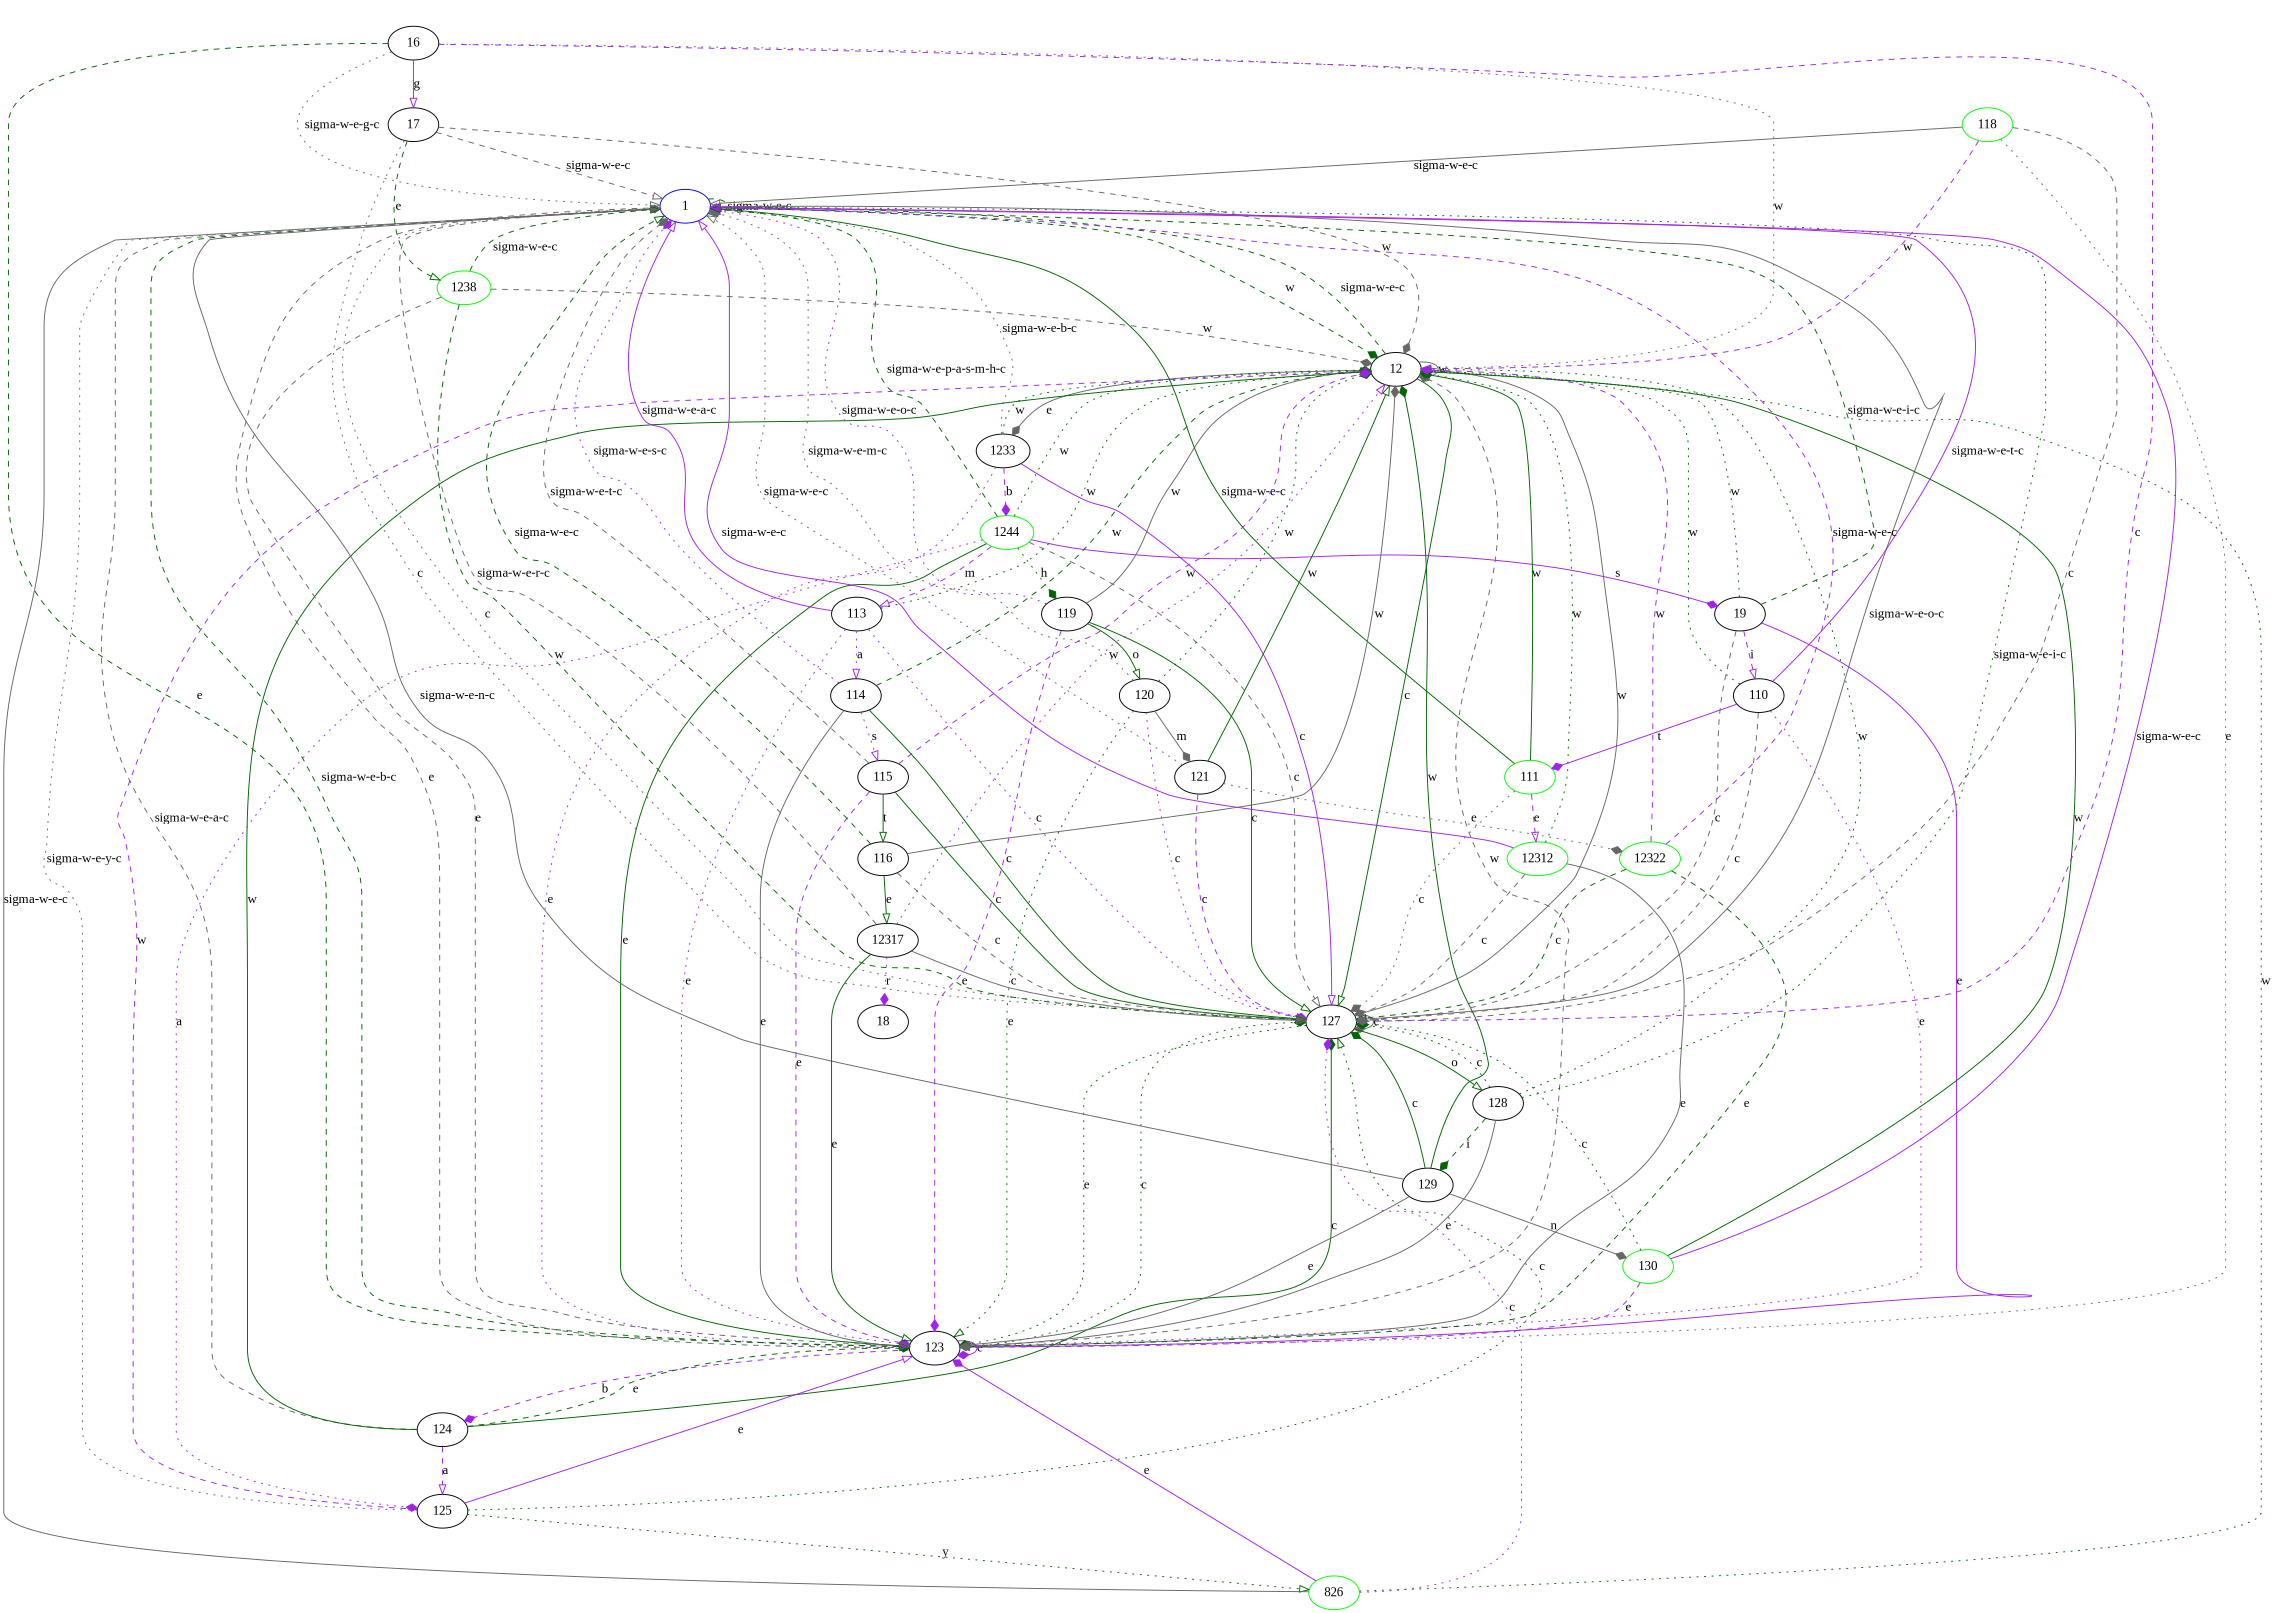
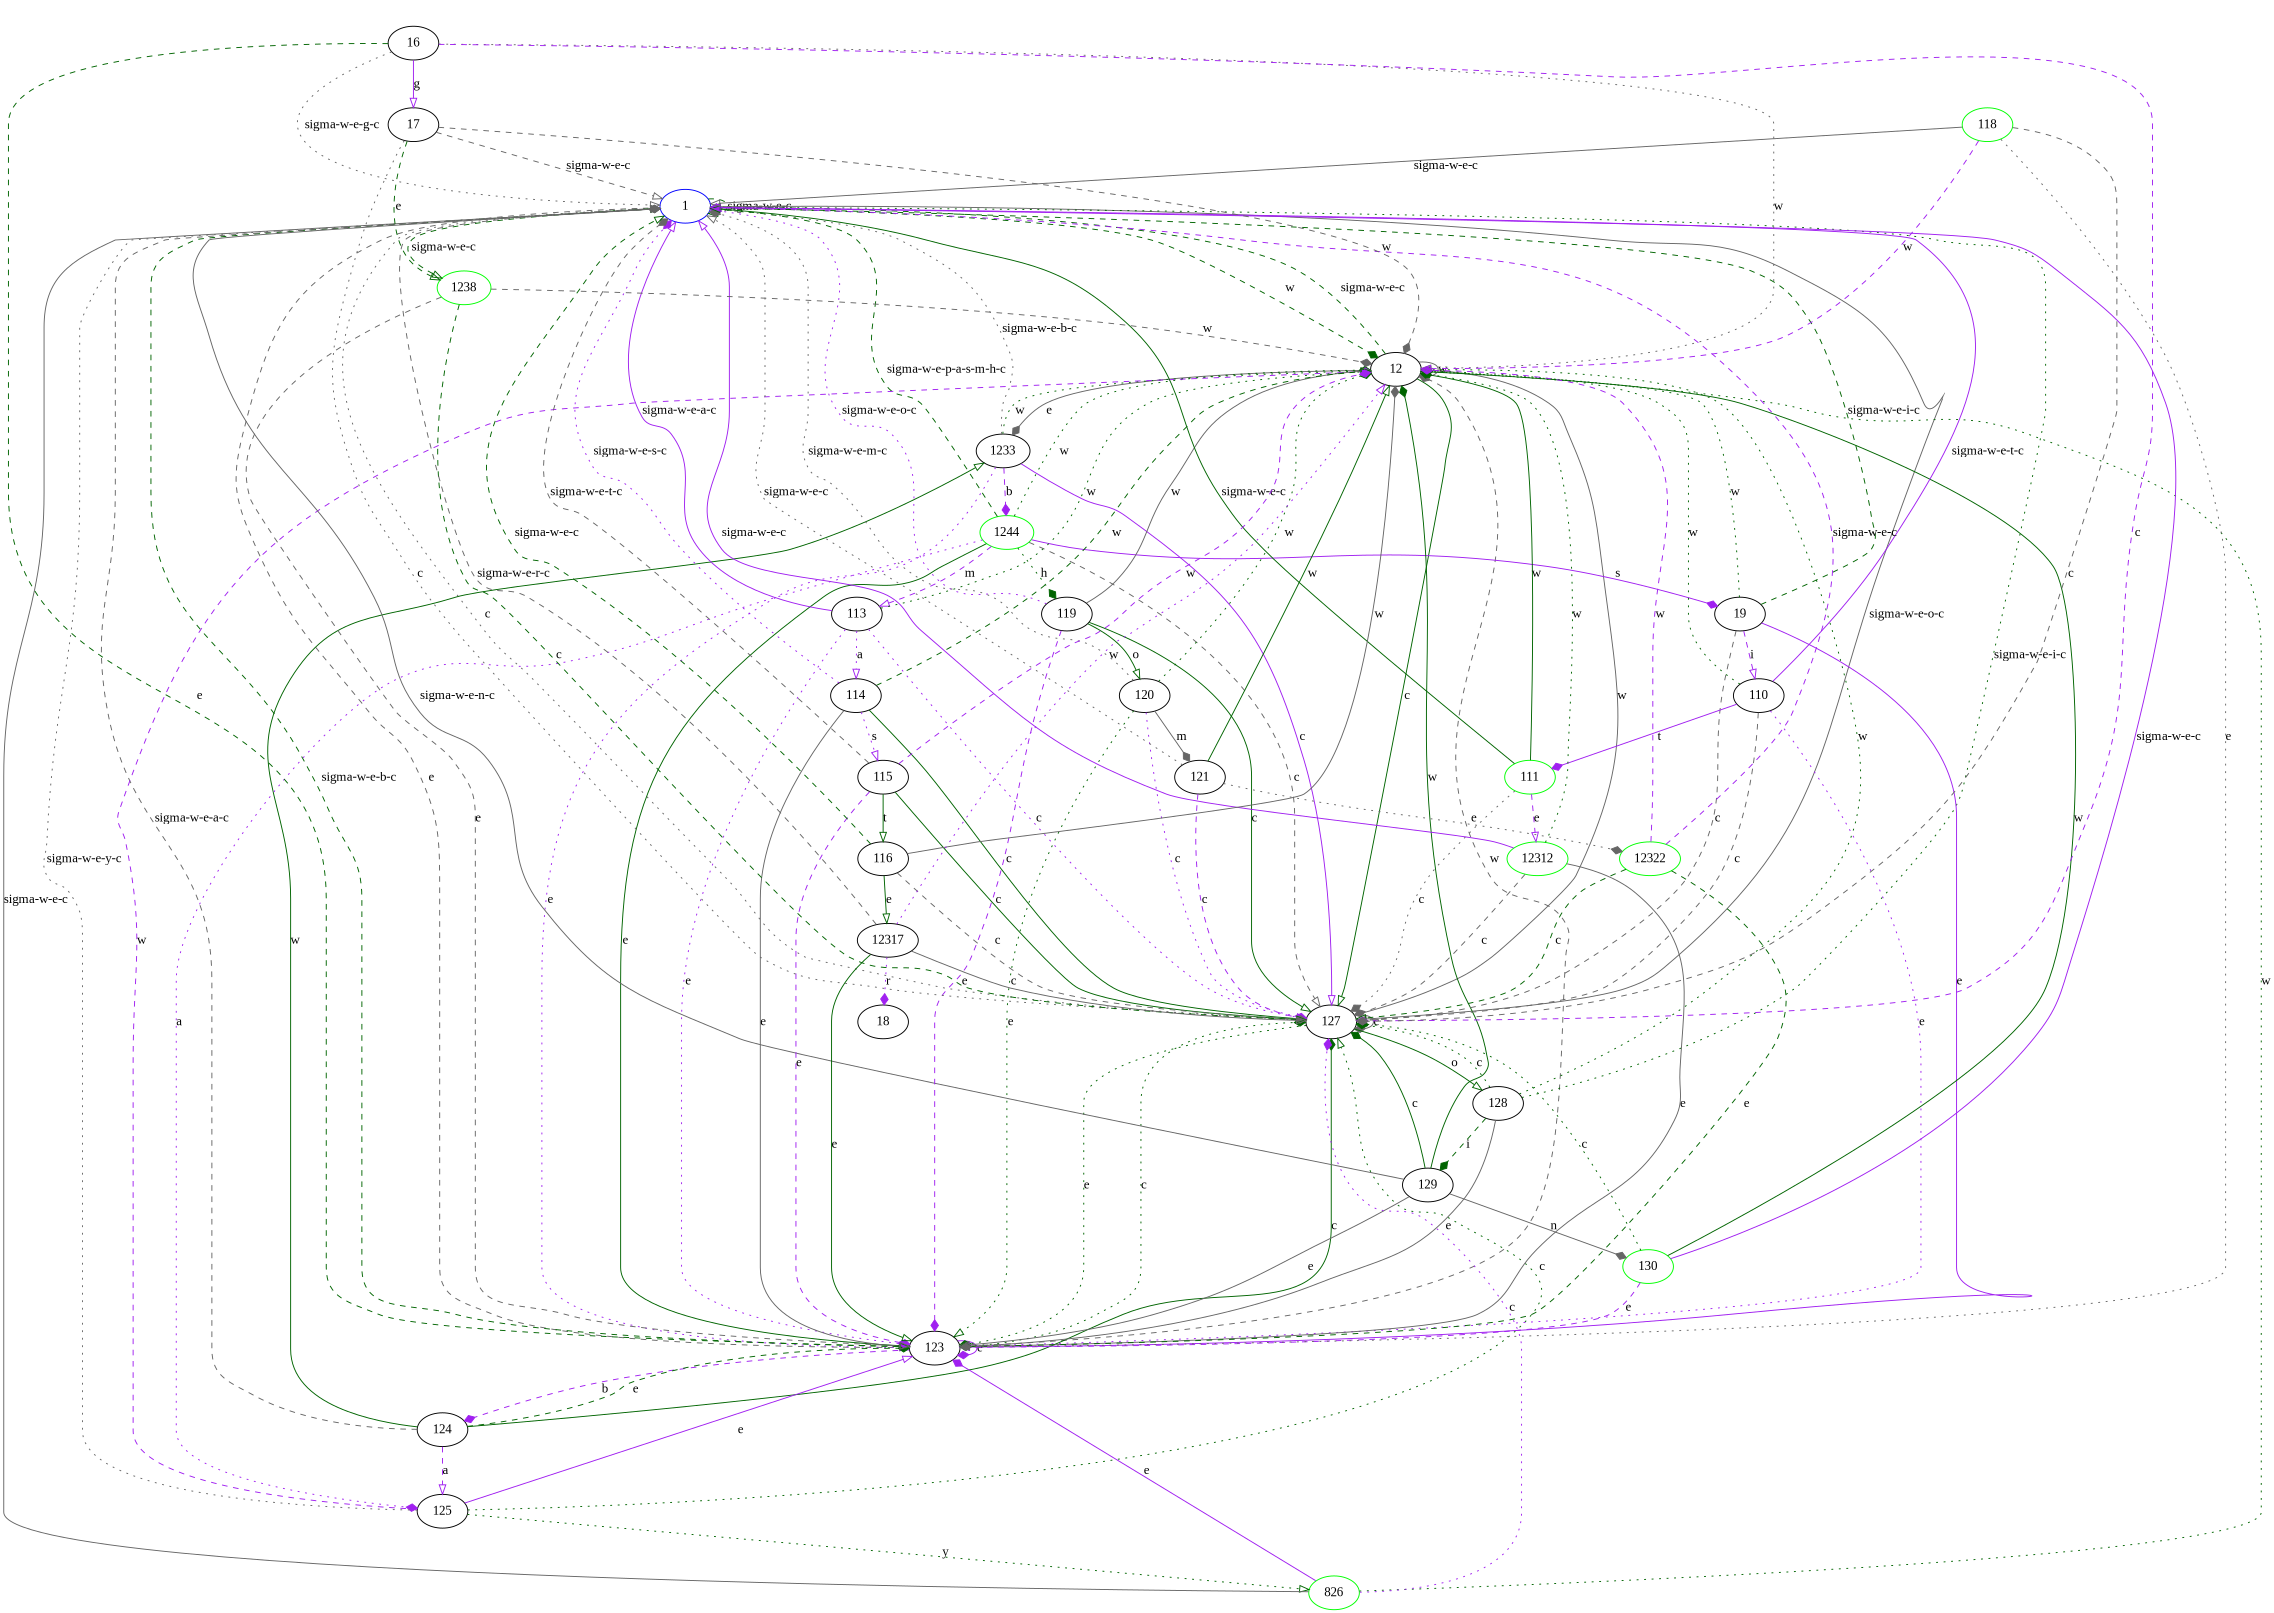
edge "1238" -> "1": reversed
edge "124" -> "12": now "124" -> "1233"
edge "1238" -> "127": label "w" -> "c"
